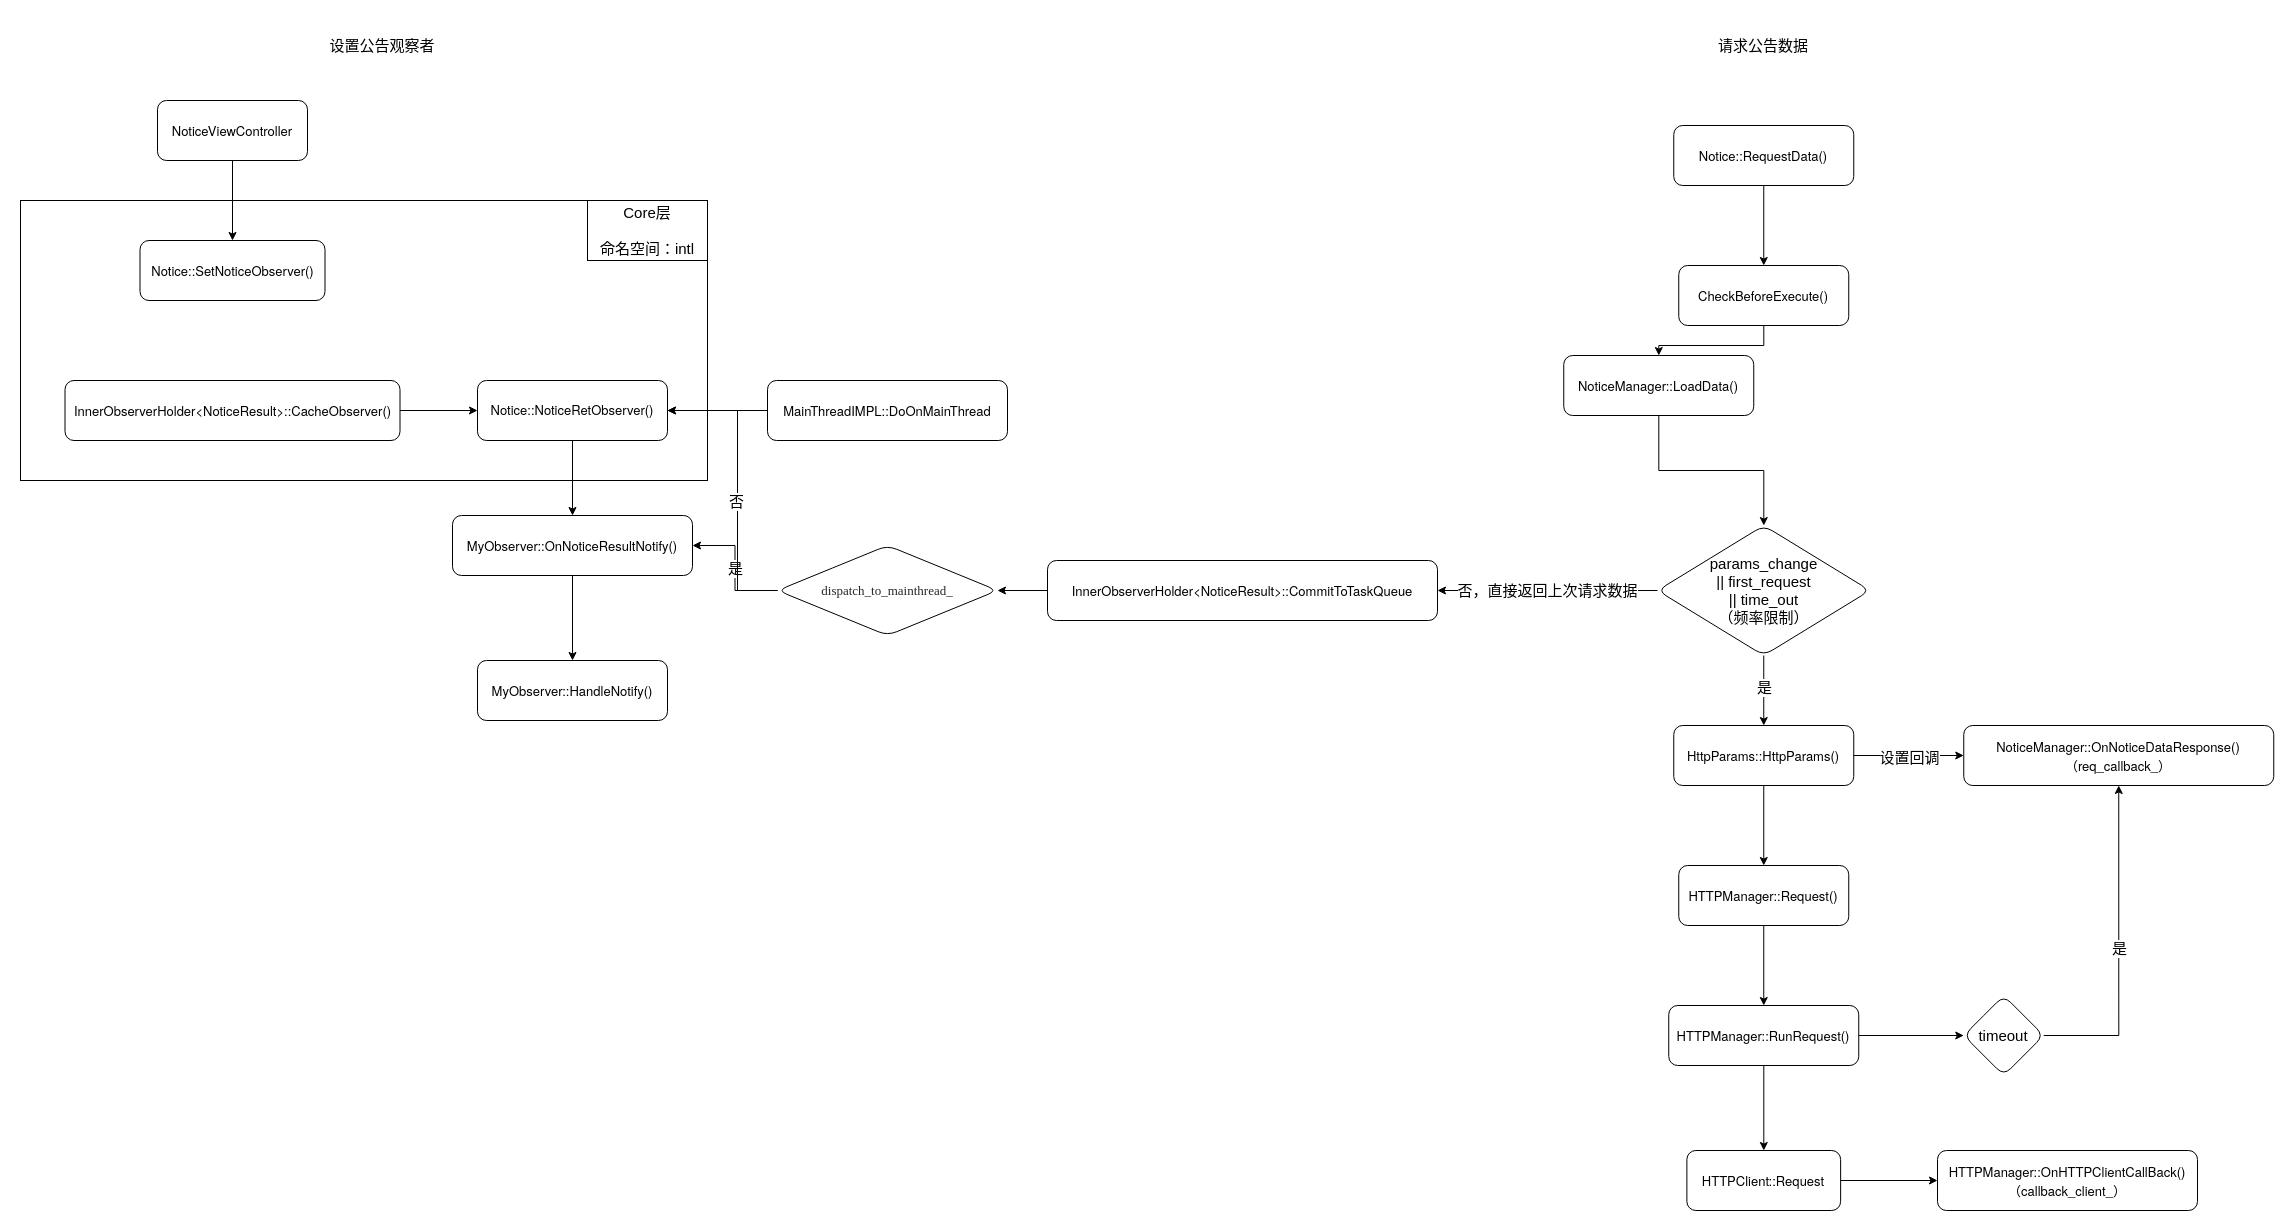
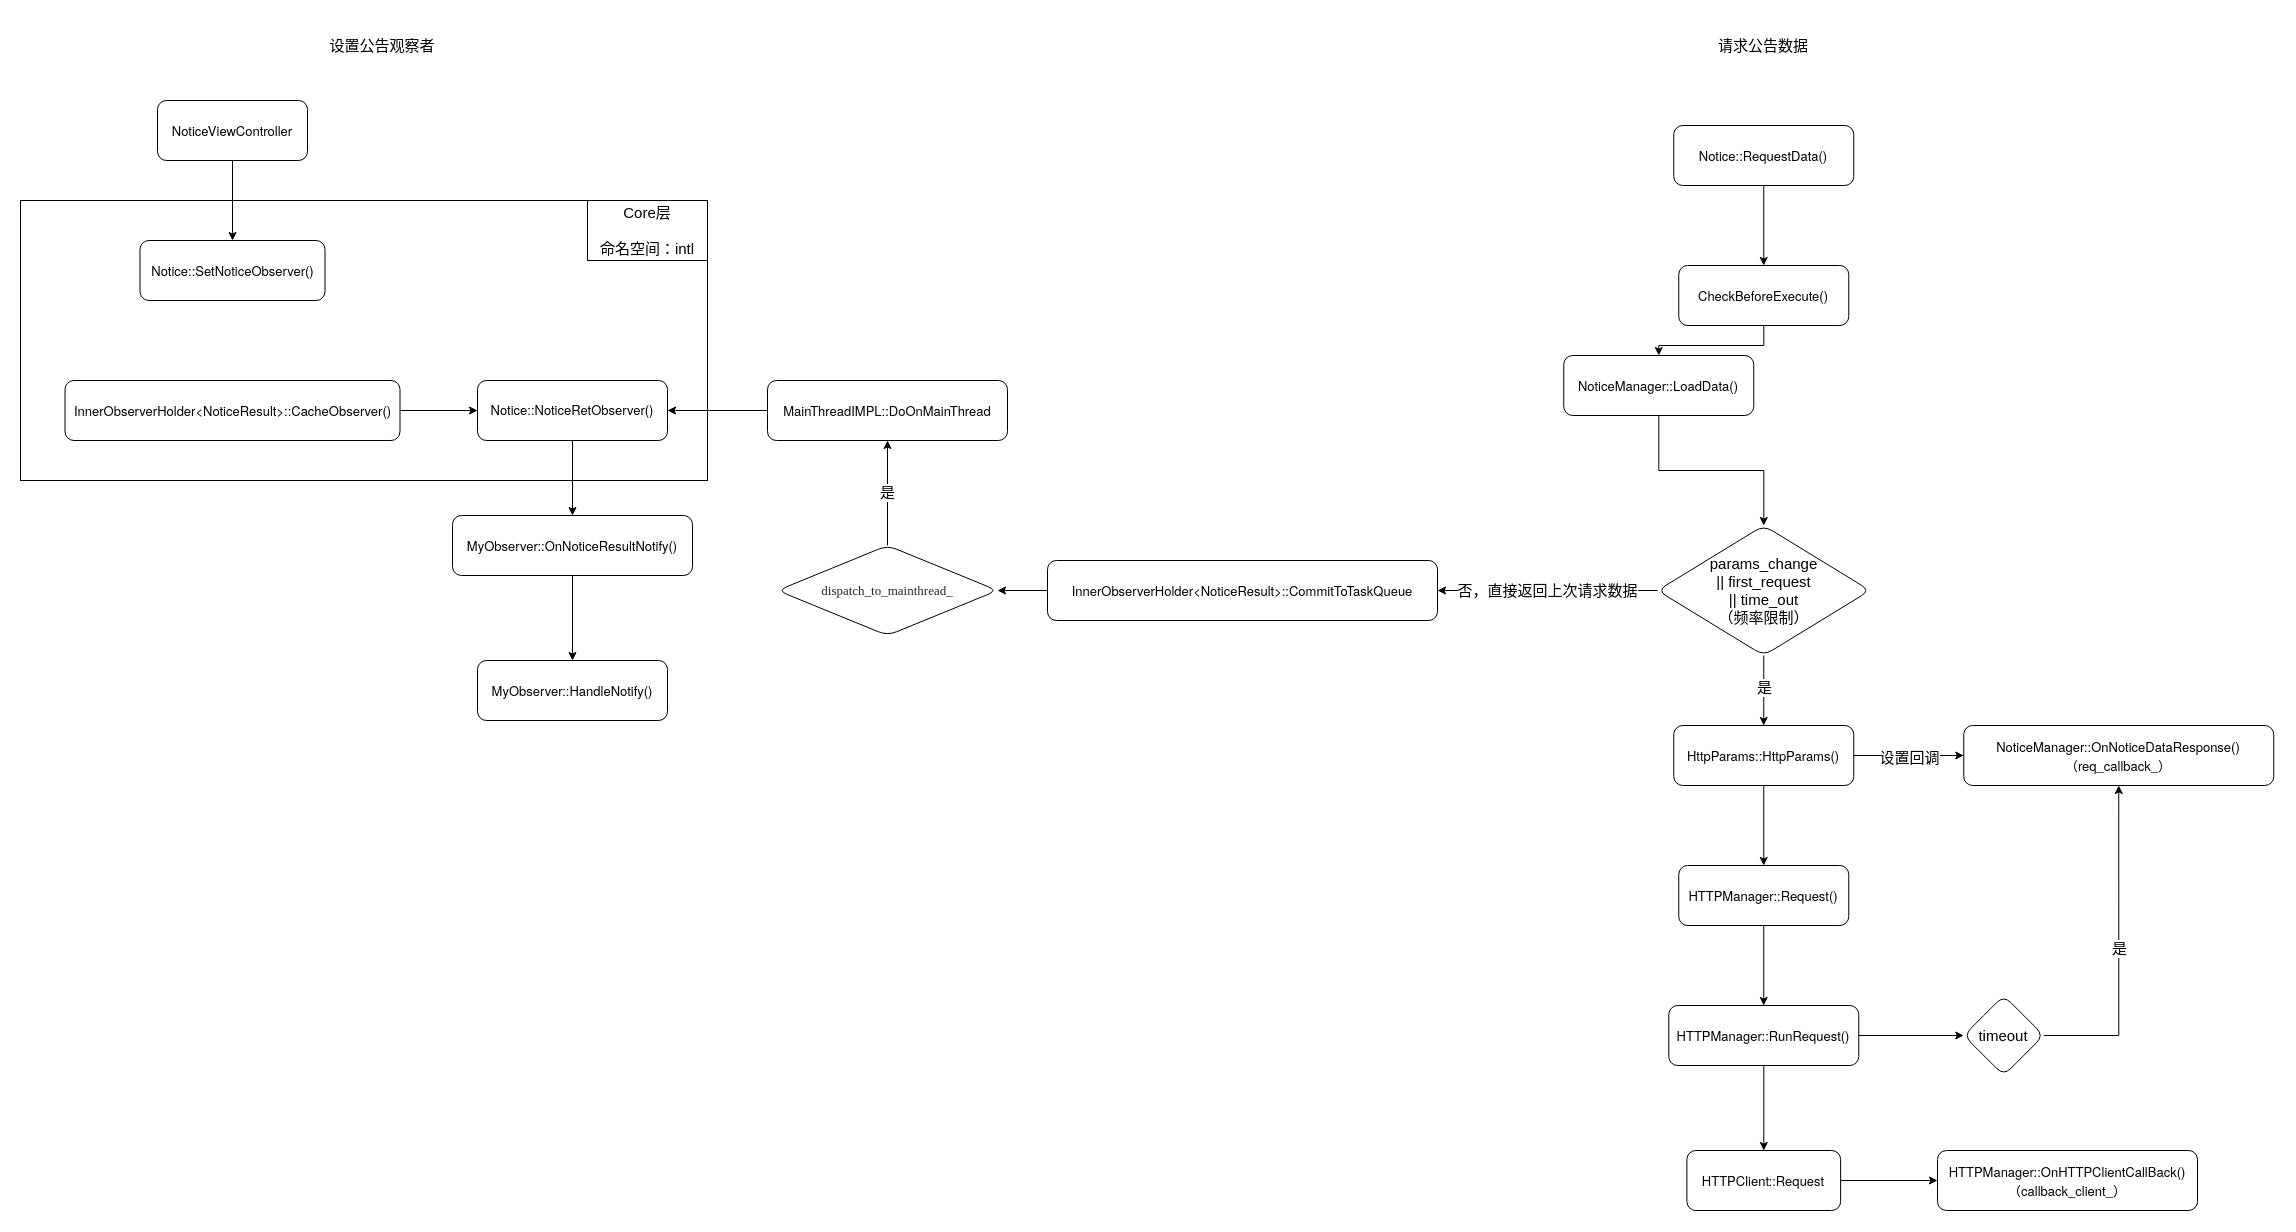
edge "dispatch_to_mainthread_" -> "Notice::NoticeRetObserver()": removed, label "否"
edge "dispatch_to_mainthread_" -> "MyObserver::OnNoticeResultNotify()": now "dispatch_to_mainthread_" -> "MainThreadIMPL::DoOnMainThread"
